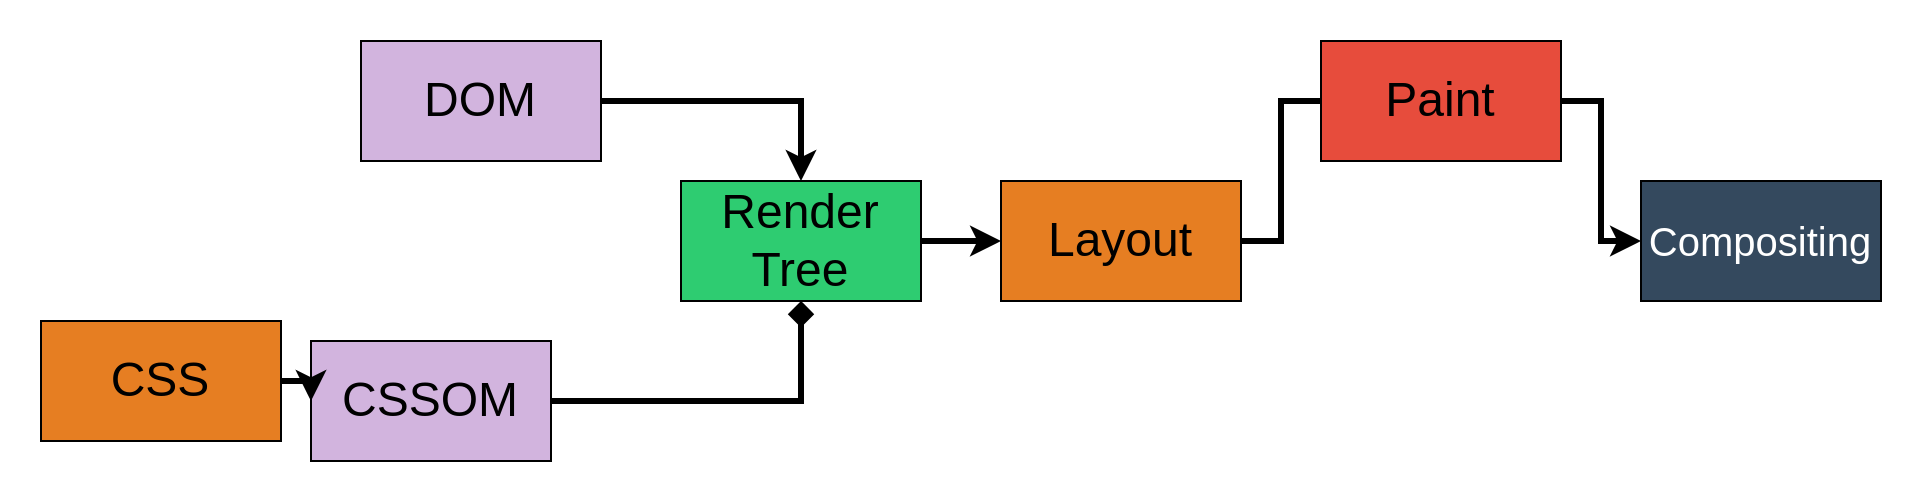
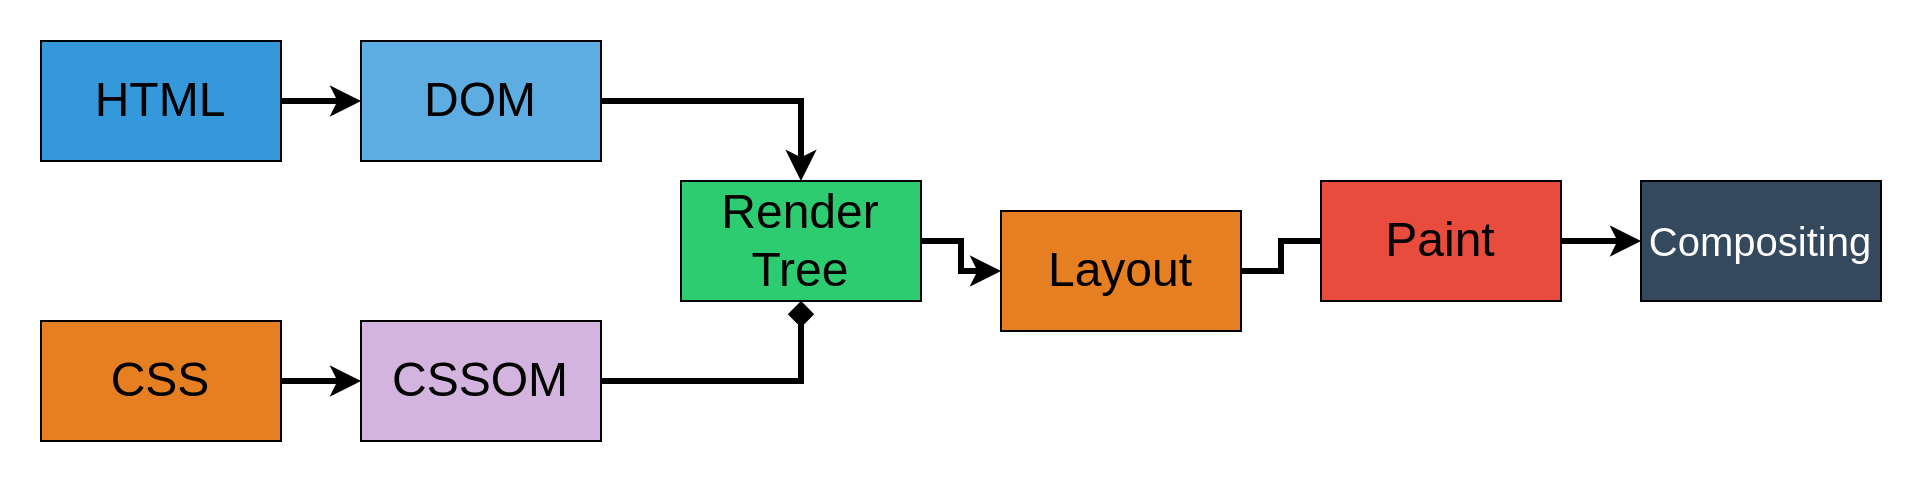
node "HTML": added
edge "HTML" -> "DOM": added
node "DOM": fillcolor #d2b4de -> #5dade2
node "Paint": moved (1441, 101) -> (1441, 241)
node "Layout": moved (1121, 241) -> (1121, 271)
node "CSSOM": moved (431, 401) -> (481, 381)
